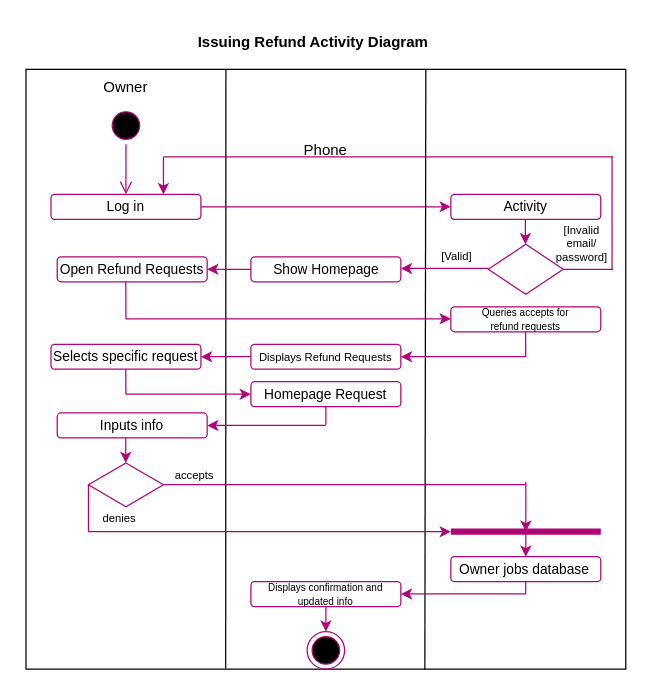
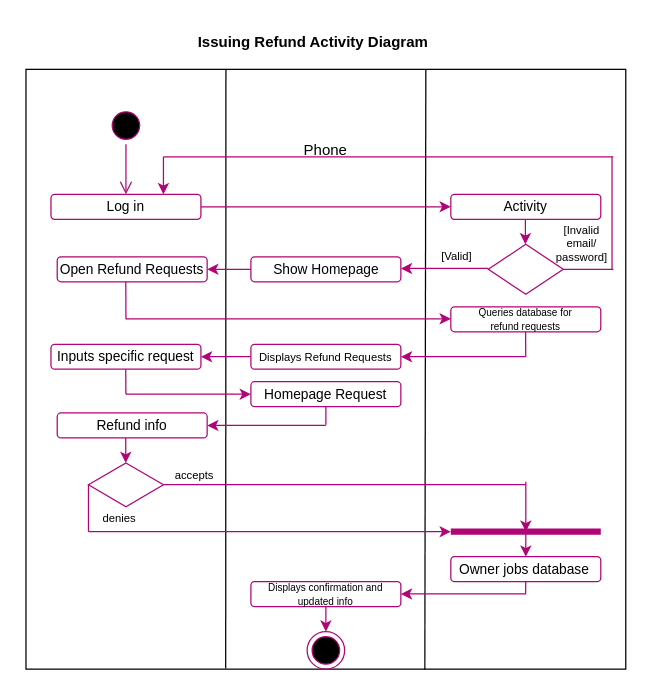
node "Owner": removed
node "Queries accepts for refund requests": label "Queries accepts for refund requests" -> "Queries database for refund requests"
node "Selects specific request": label "Selects specific request" -> "Inputs specific request"
node "Inputs info": label "Inputs info" -> "Refund info"
